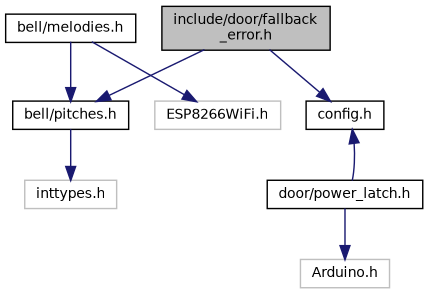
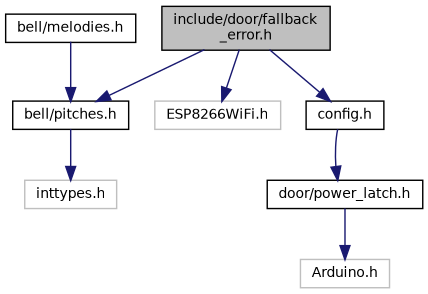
edge "bell/melodies.h" -> "ESP8266WiFi.h": now "include/door/fallback _error.h" -> "ESP8266WiFi.h"
edge "door/power_latch.h" -> "config.h": reversed
